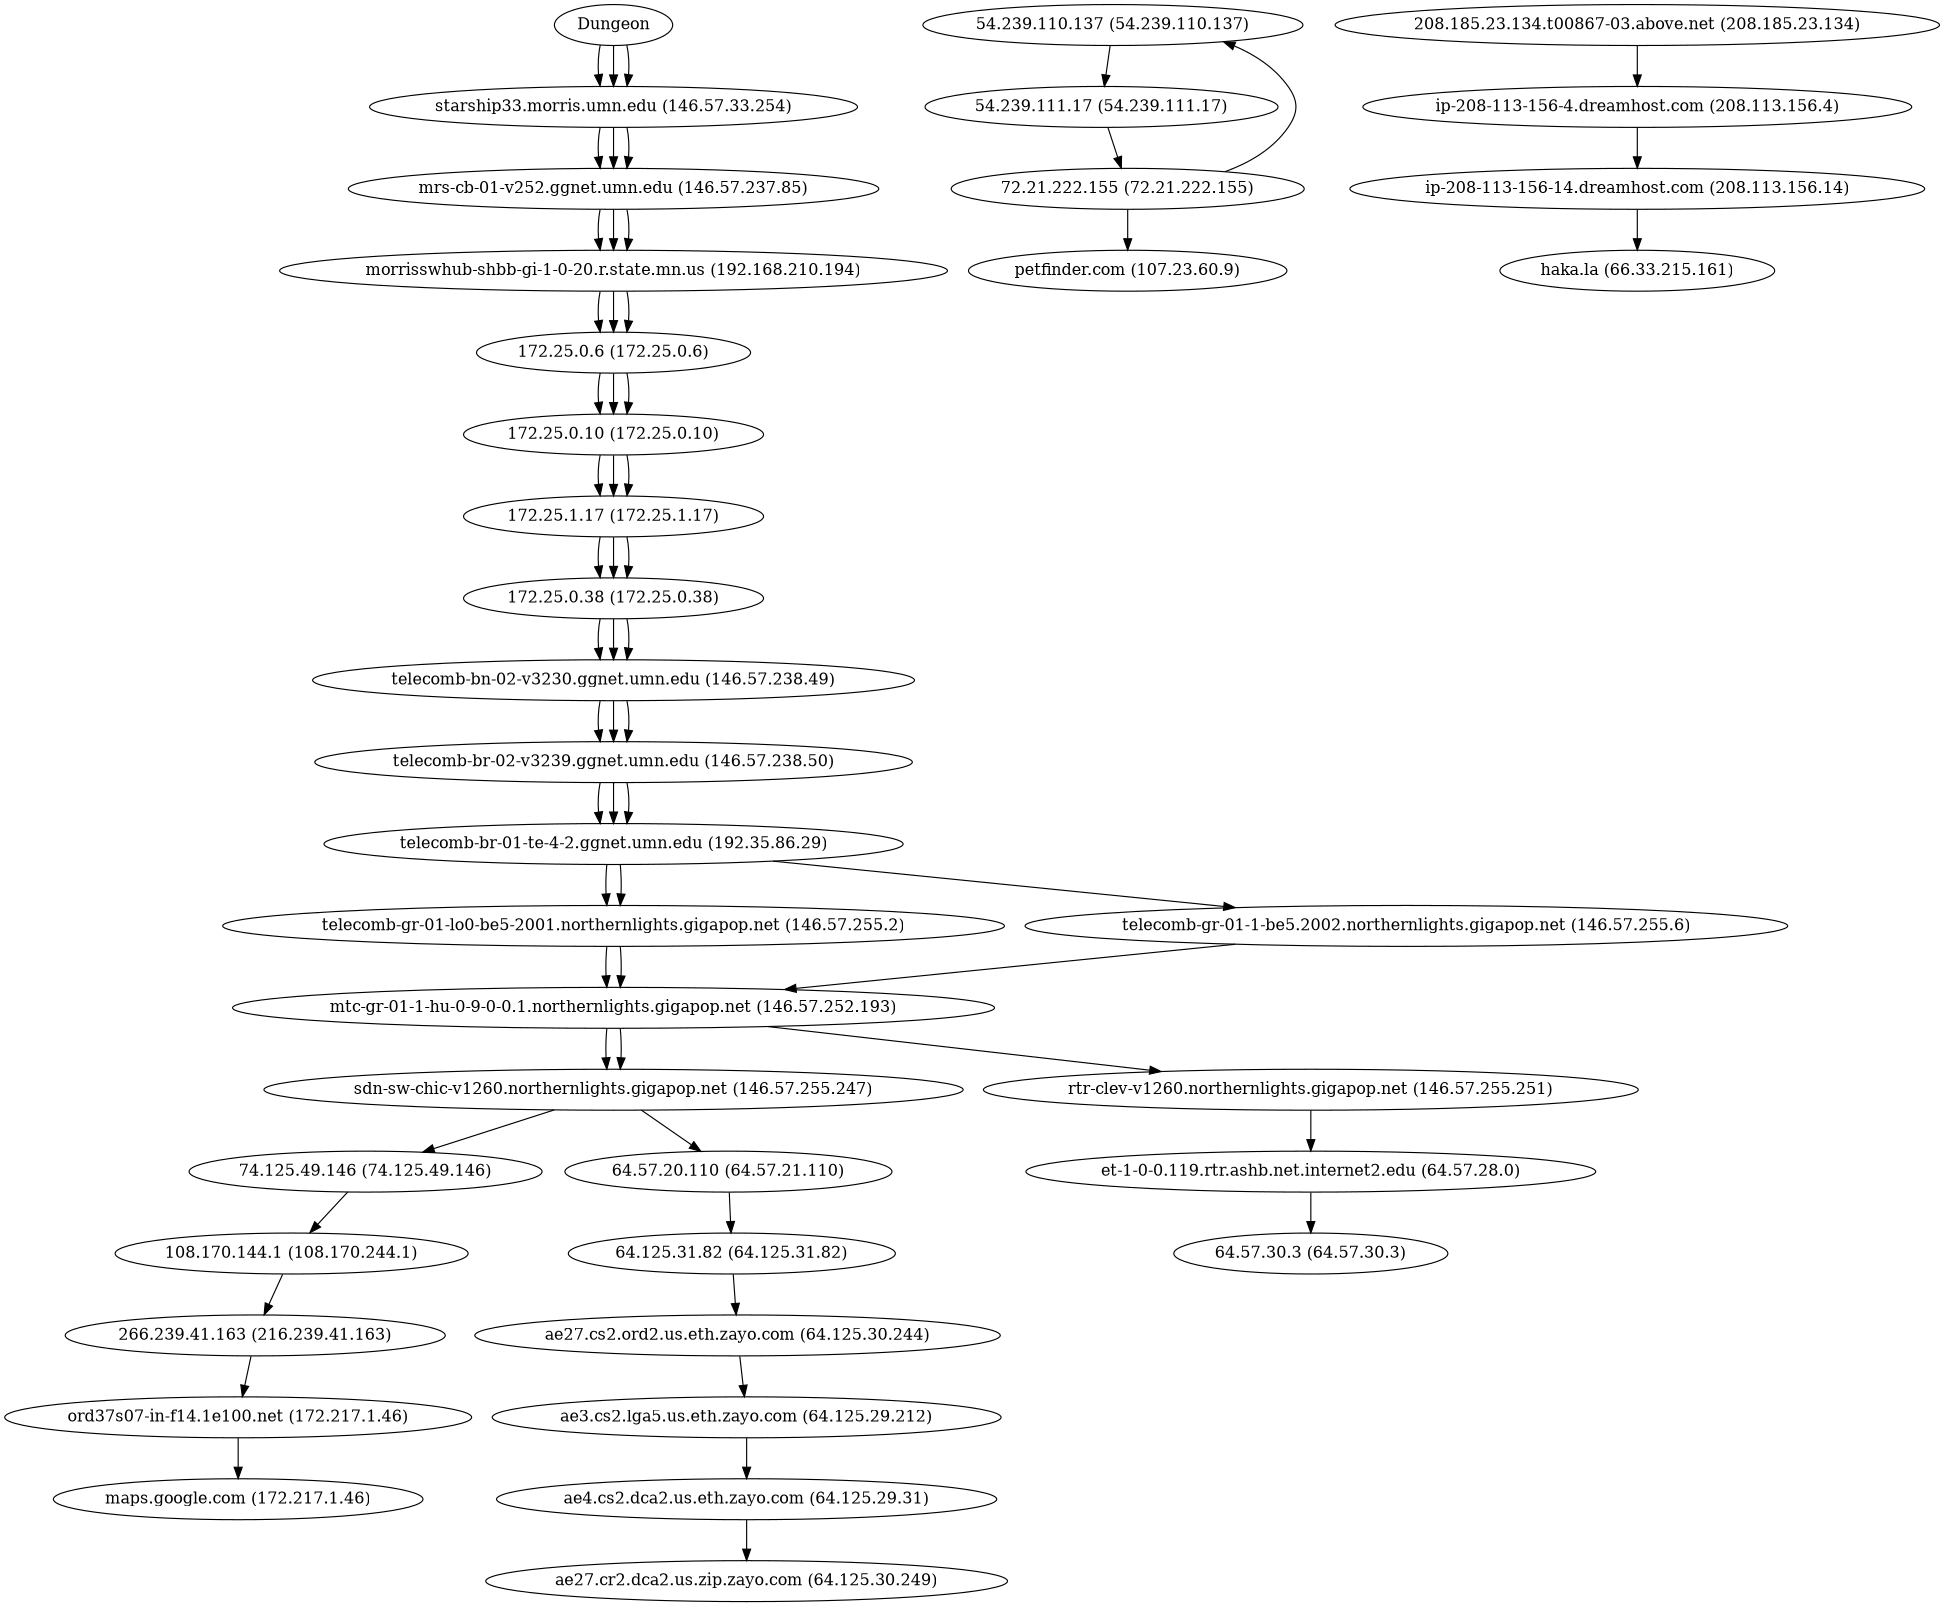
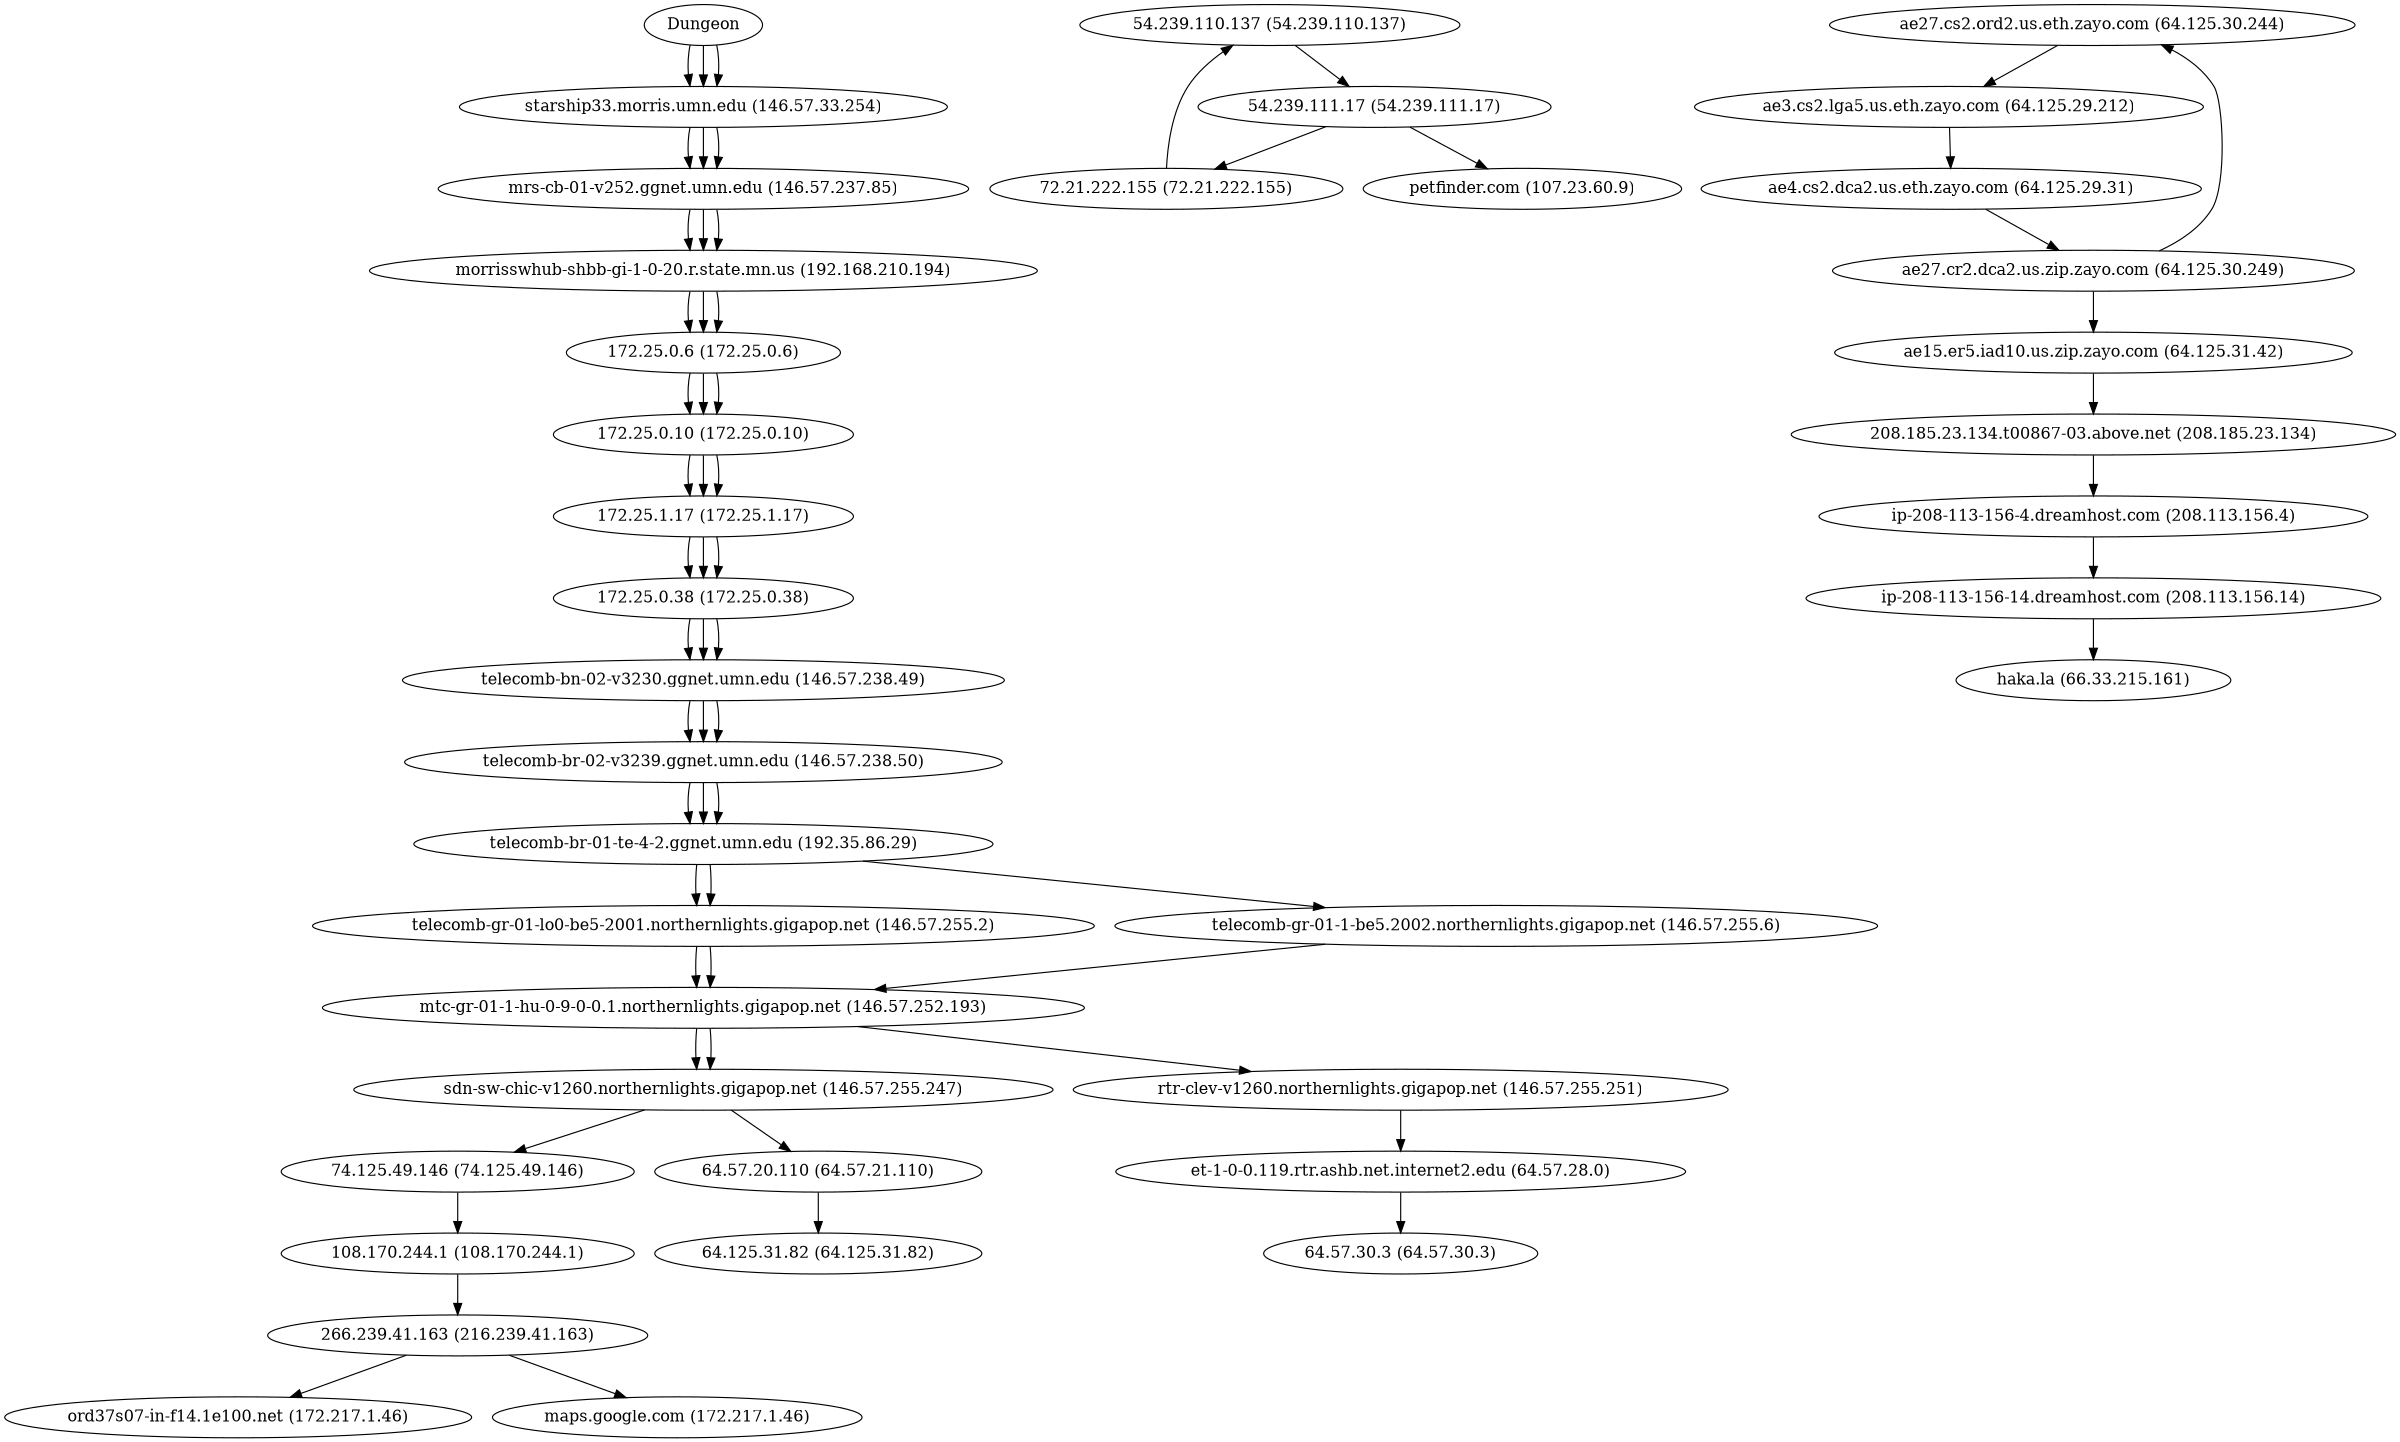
edge "72.21.222.155 (72.21.222.155)" -> "petfinder.com (107.23.60.9)": now "54.239.111.17 (54.239.111.17)" -> "petfinder.com (107.23.60.9)"
node "ae15.er5.iad10.us.zip.zayo.com (64.125.31.42)": added
node "108.170.144.1 (108.170.244.1)": label "108.170.144.1 (108.170.244.1)" -> "108.170.244.1 (108.170.244.1)"
edge "64.125.31.82 (64.125.31.82)" -> "ae27.cs2.ord2.us.eth.zayo.com (64.125.30.244)": now "ae27.cr2.dca2.us.zip.zayo.com (64.125.30.249)" -> "ae27.cs2.ord2.us.eth.zayo.com (64.125.30.244)"
edge "ord37s07-in-f14.1e100.net (172.217.1.46)" -> "maps.google.com (172.217.1.46)": now "266.239.41.163 (216.239.41.163)" -> "maps.google.com (172.217.1.46)"
